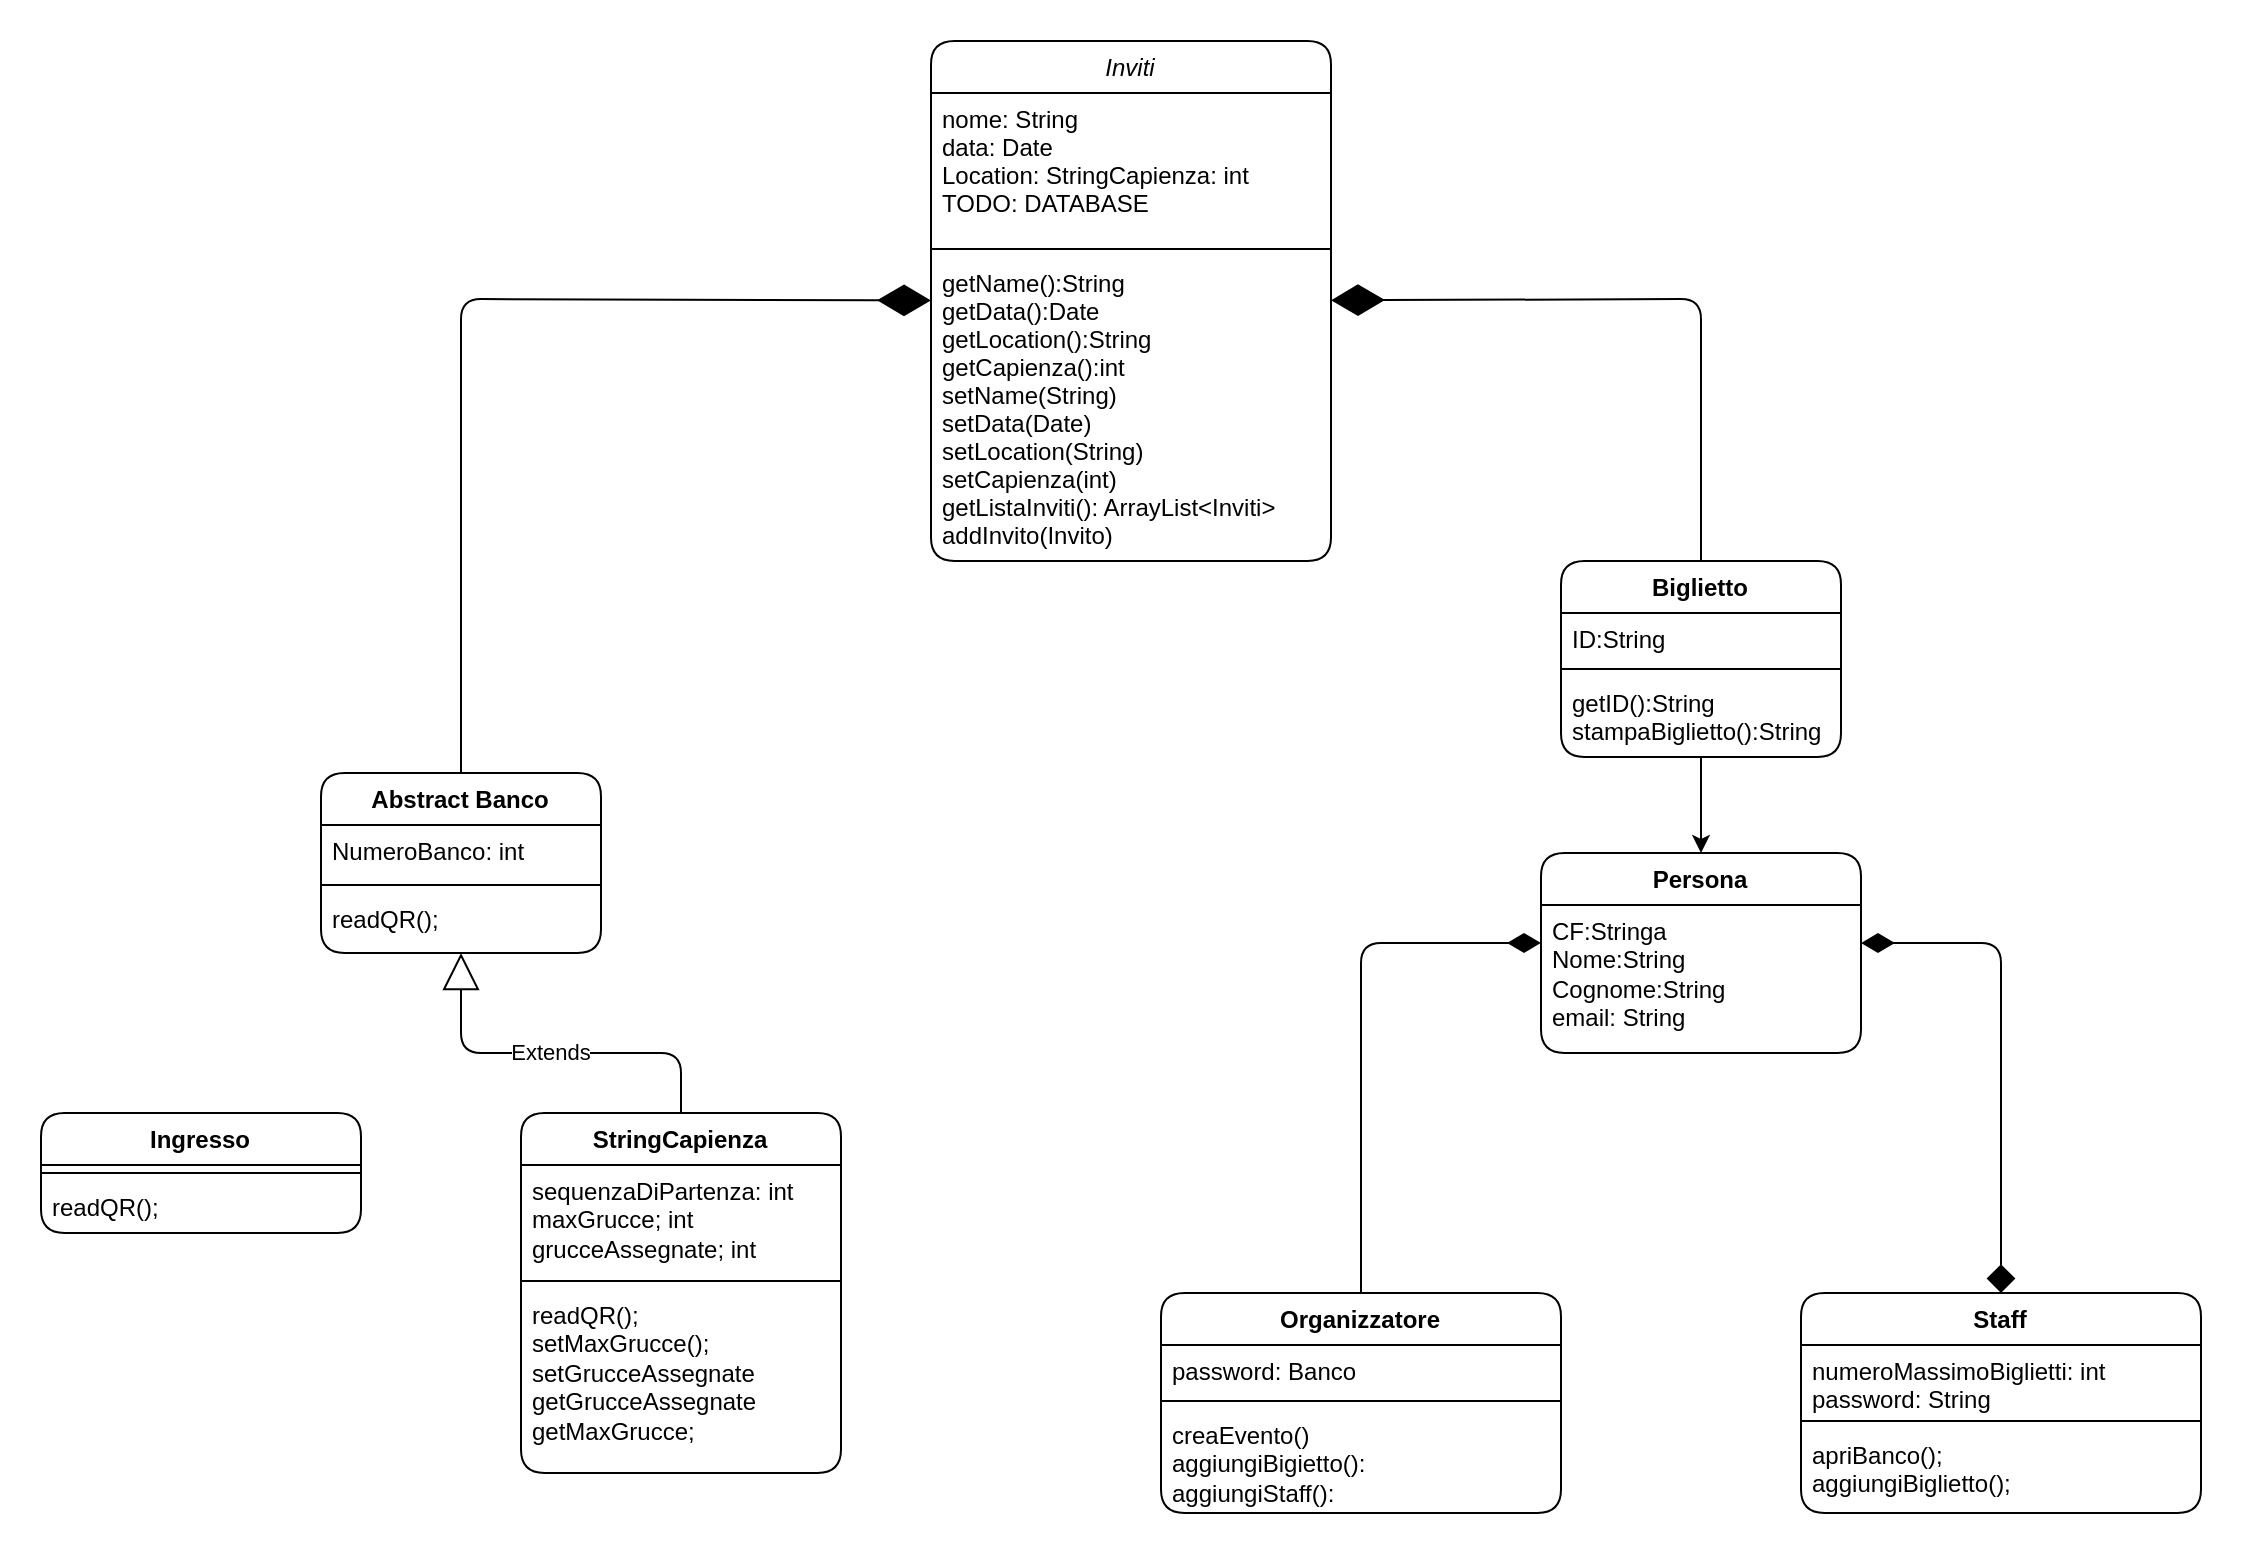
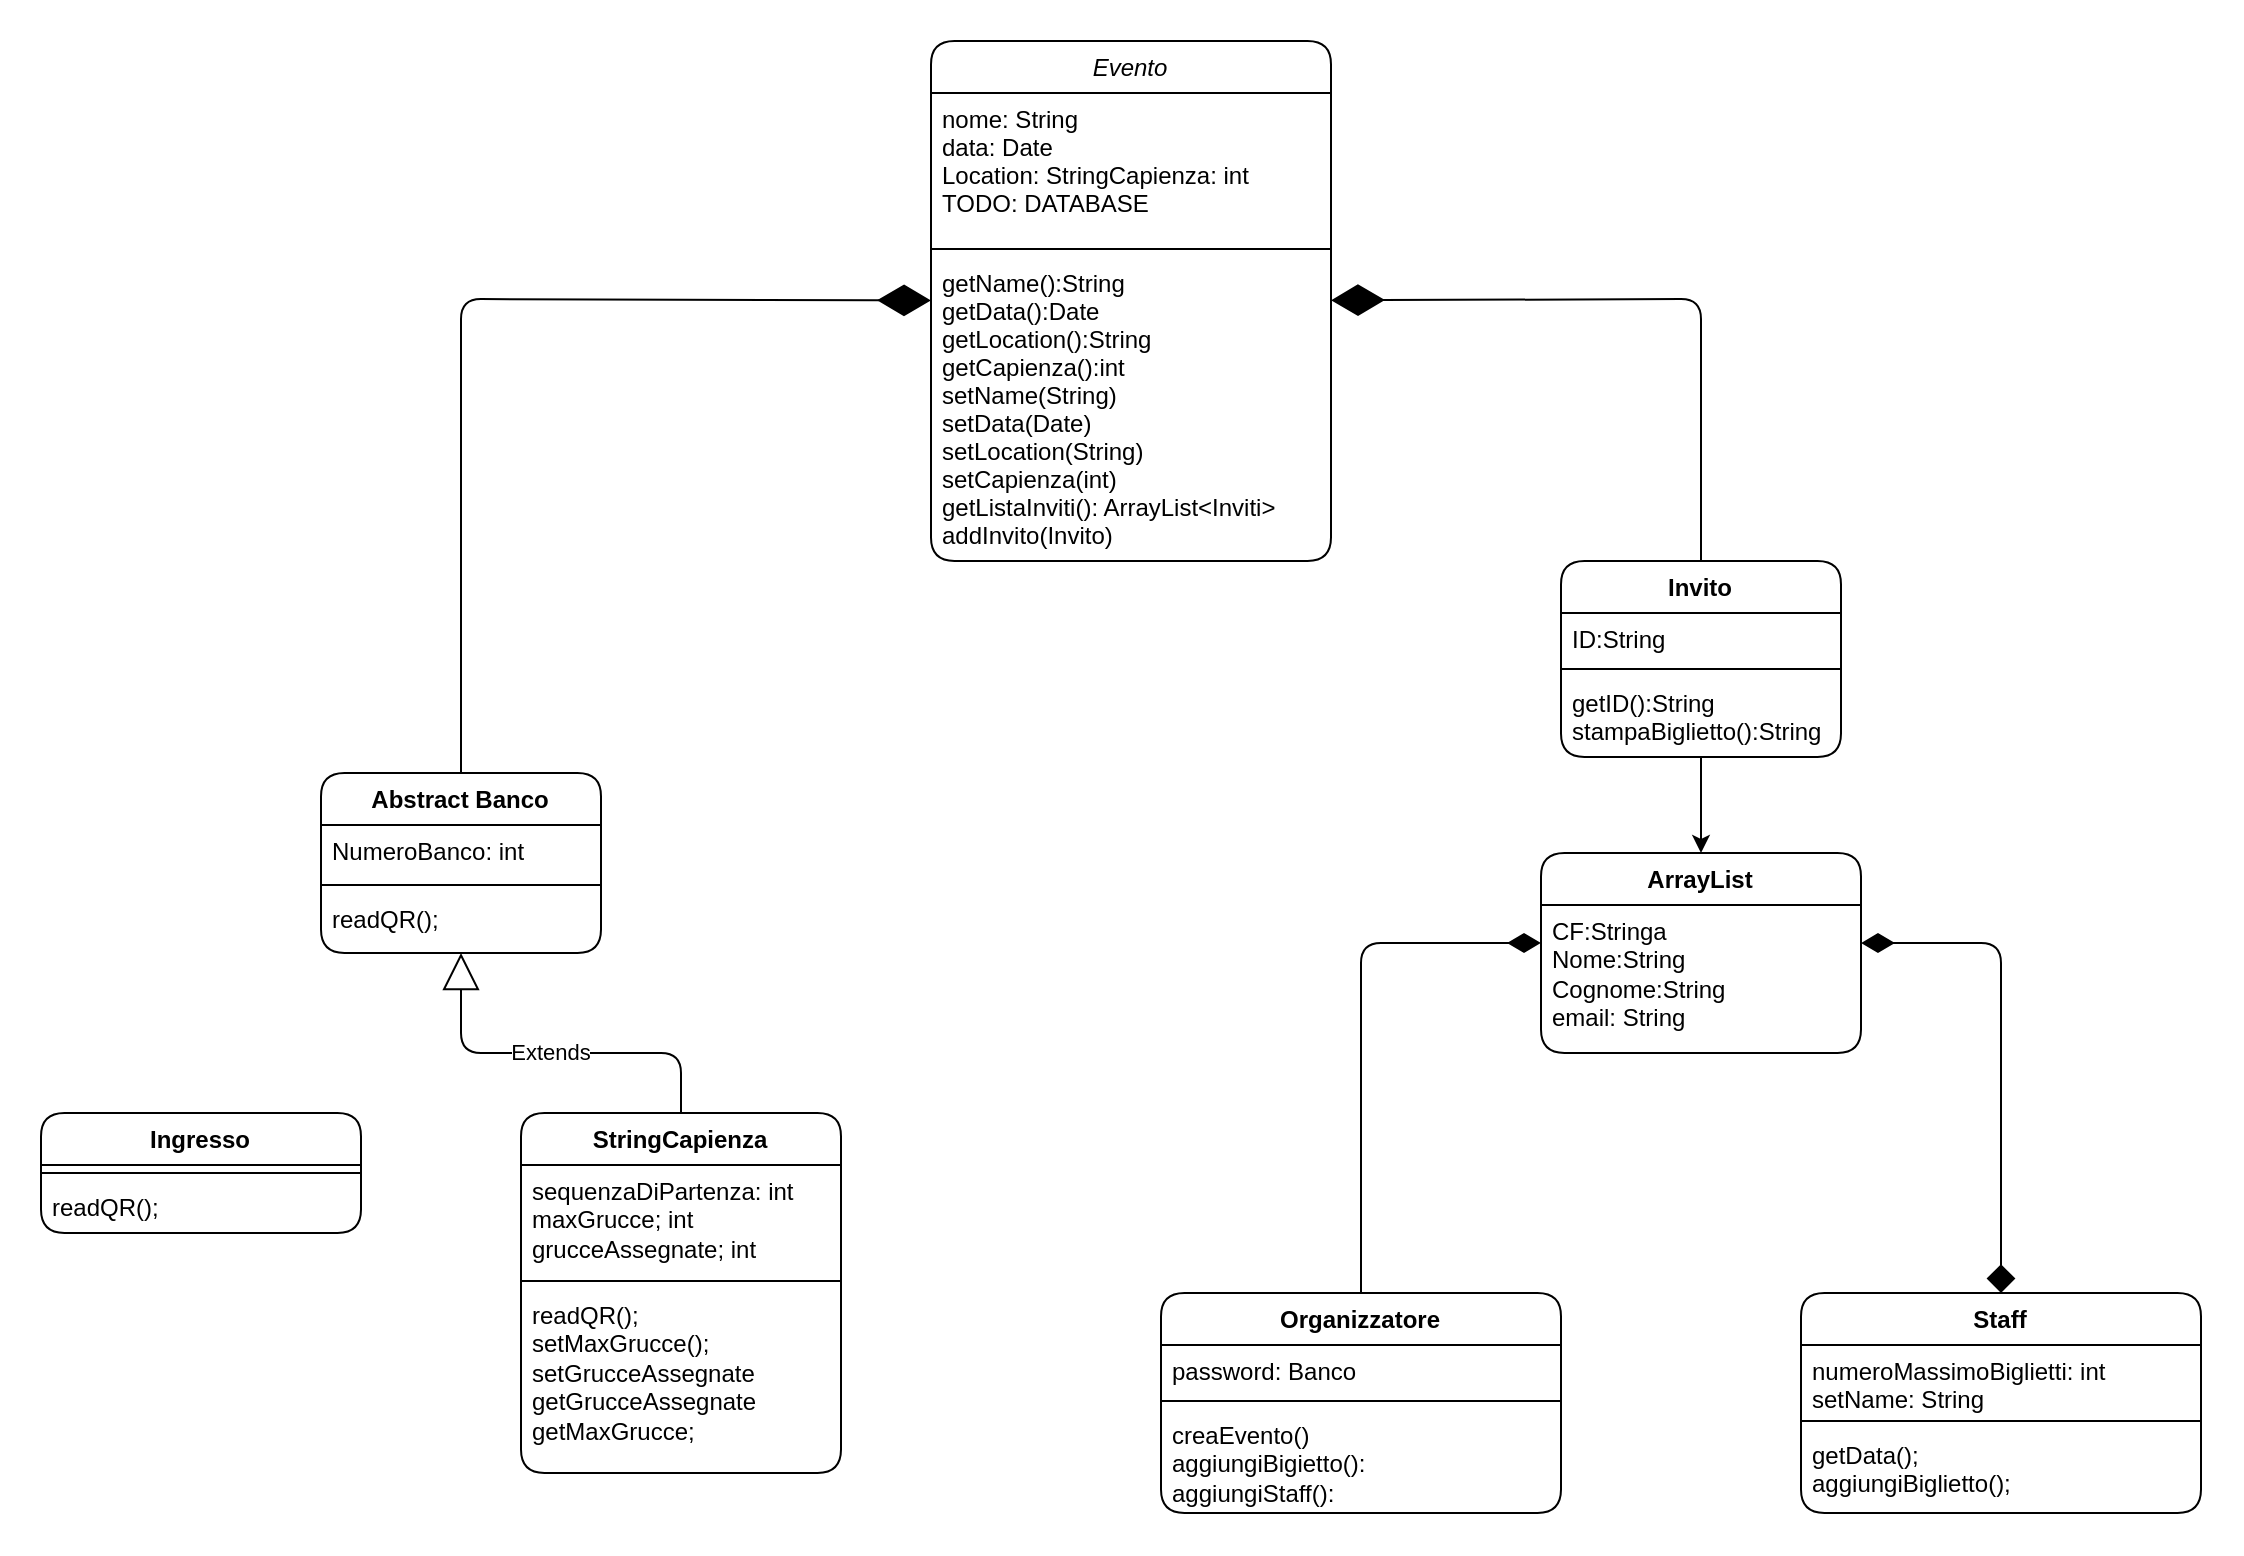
node "Inviti": label "Inviti" -> "Evento"
node "Biglietto": label "Biglietto" -> "Invito"
node "Persona": label "Persona" -> "ArrayList"
node "numeroMassimoBiglietti: int password: String": label "numeroMassimoBiglietti: int password: String" -> "numeroMassimoBiglietti: int setName: String"
node "apriBanco(); aggiungiBiglietto();": label "apriBanco(); aggiungiBiglietto();" -> "getData(); aggiungiBiglietto();"
